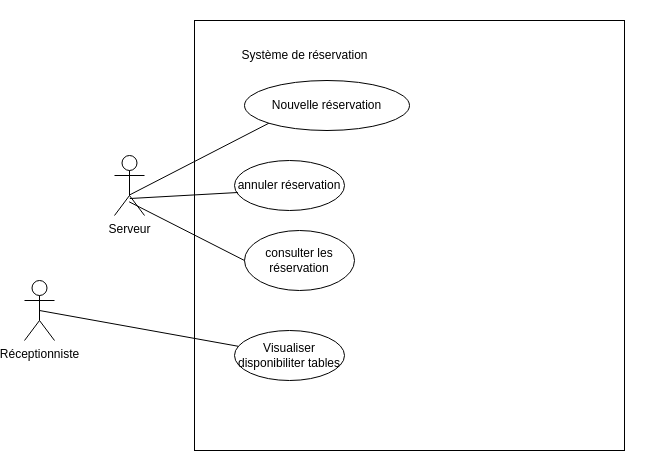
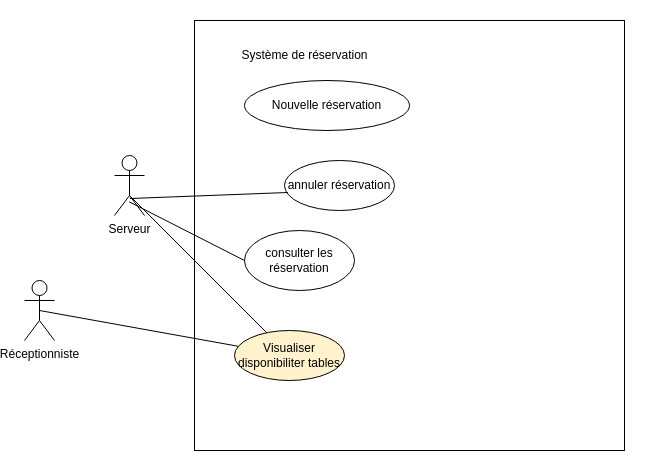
edge "Nouvelle réservation" -- "Serveur": now "Visualiser disponibiliter tables" -- "Serveur"
node "annuler réservation": moved (290, 186) -> (340, 186)
node "Visualiser disponibiliter tables": fillcolor #ffffff -> #fff2cc
